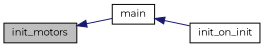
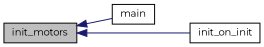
edge "init_on_init" -> "main": now "init_on_init" -> "init_motors"
